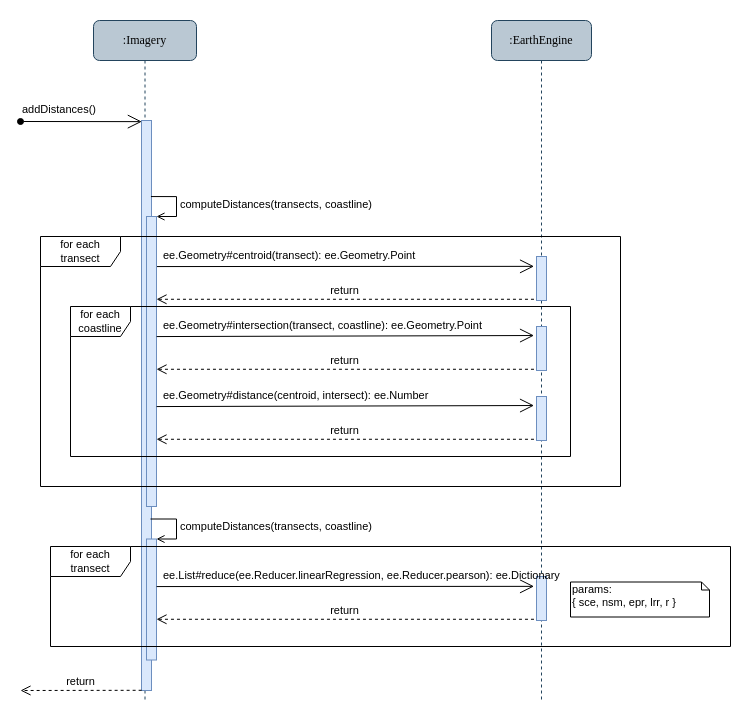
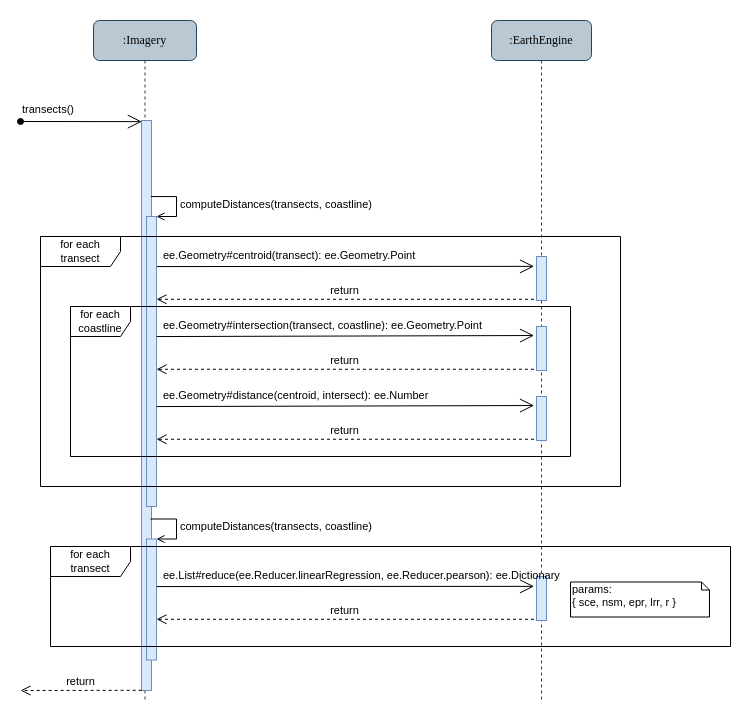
node "addDistances()": label "addDistances()" -> "transects()"
